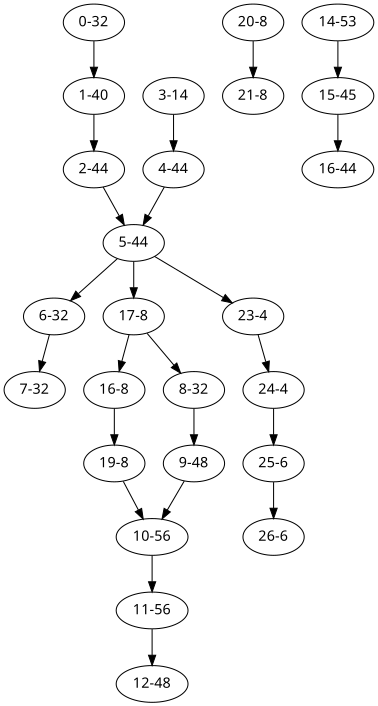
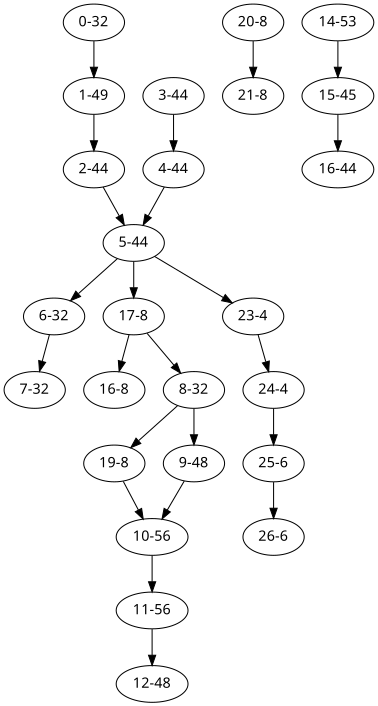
node "1-40": label "1-40" -> "1-49"
node "3-14": label "3-14" -> "3-44"
edge "16-8" -> "19-8": now "8-32" -> "19-8"
